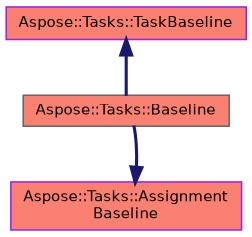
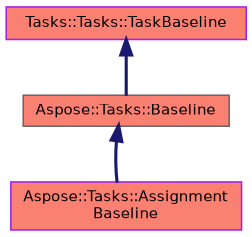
node "Aspose::Tasks::TaskBaseline": label "Aspose::Tasks::TaskBaseline" -> "Tasks::Tasks::TaskBaseline"
edge "Aspose::Tasks::Baseline" -> "Aspose::Tasks::Assignment Baseline": reversed
